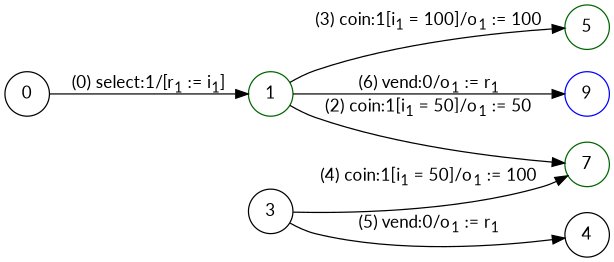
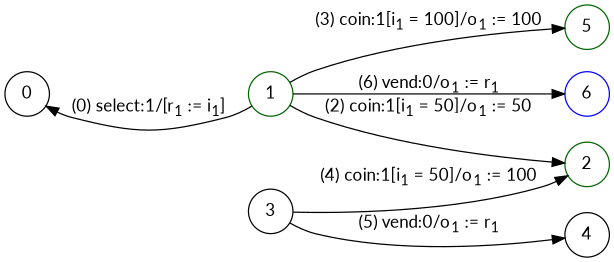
edge "0" -> "1": reversed
node "9": label "9" -> "6"
node "7": label "7" -> "2"
